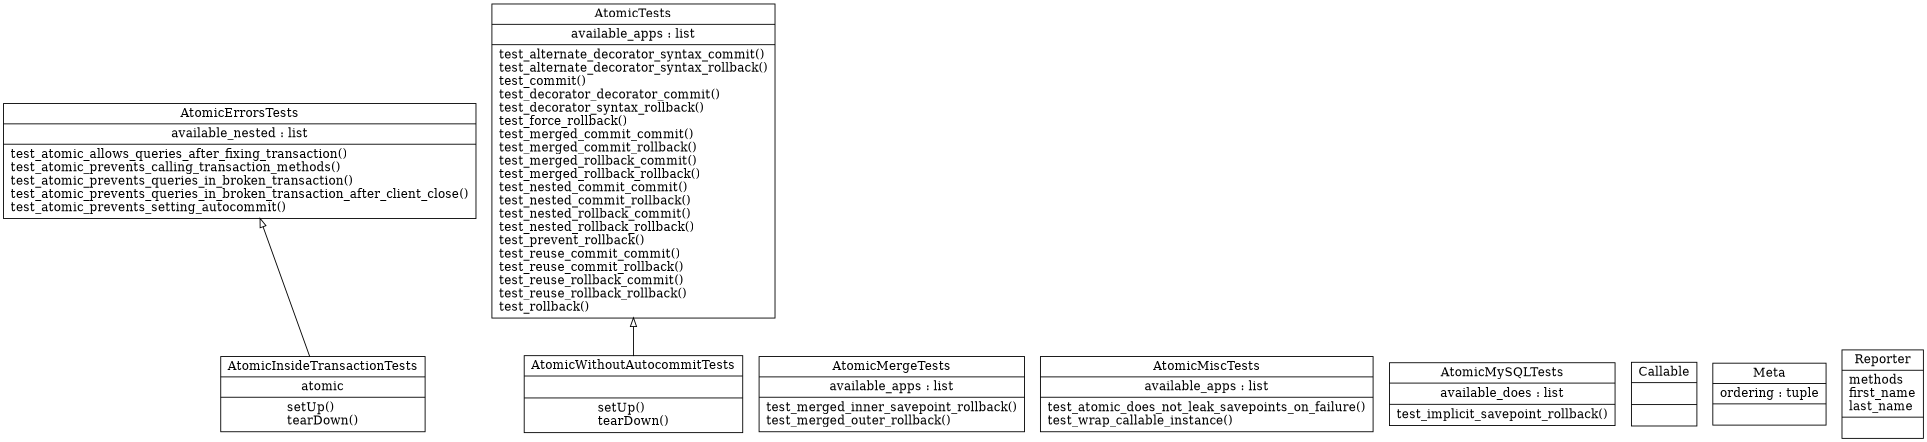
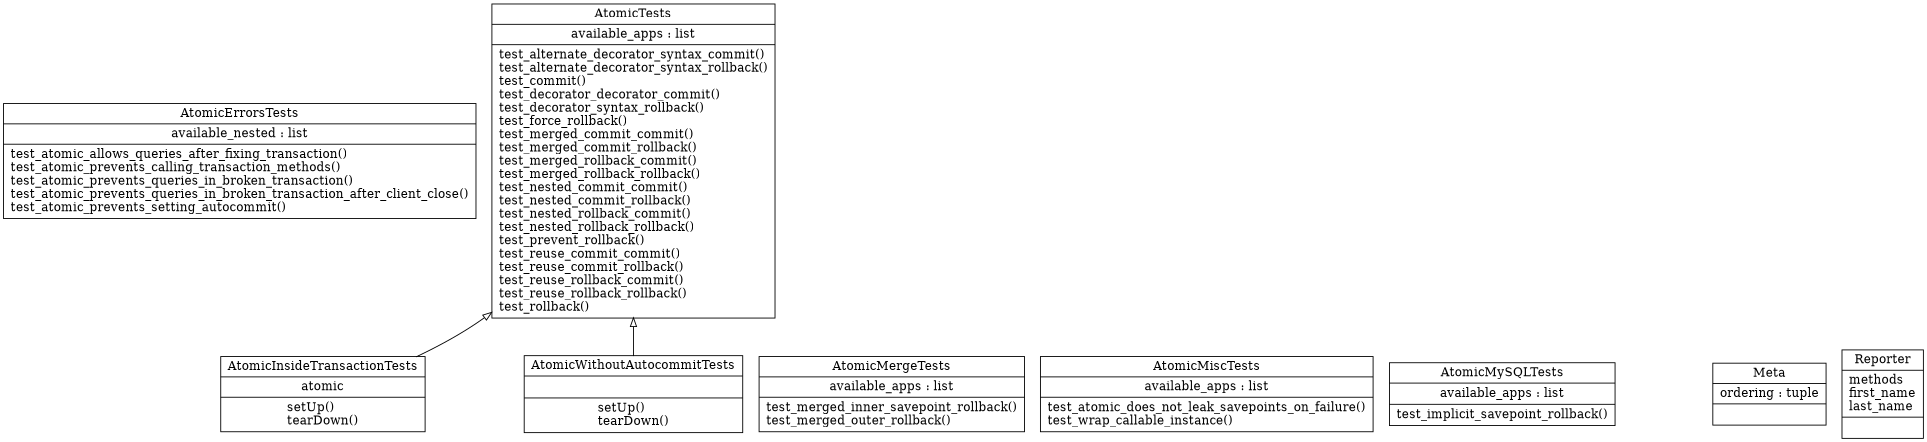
edge "AtomicInsideTransactionTests" -> "AtomicErrorsTests": now "AtomicInsideTransactionTests" -> "AtomicTests"
node "AtomicMySQLTests": text "available_does : list" -> "available_apps : list"
node "Callable": removed
